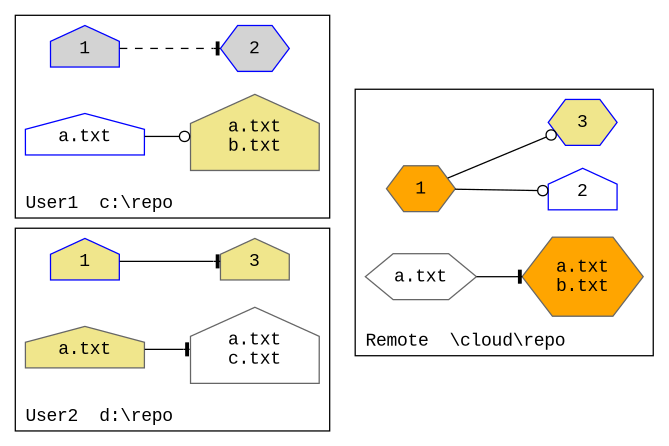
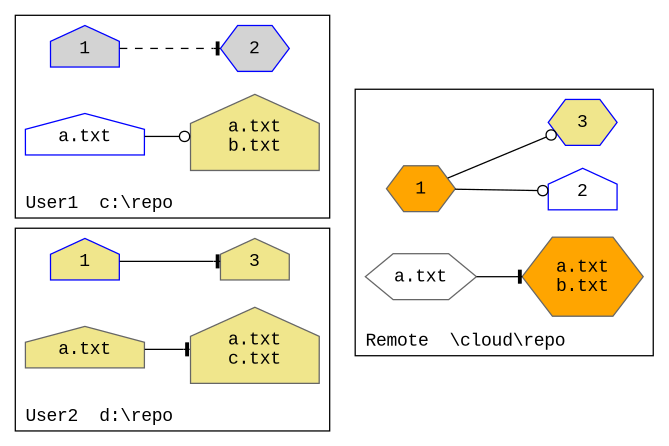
node "a.txt c.txt": fillcolor white -> khaki
